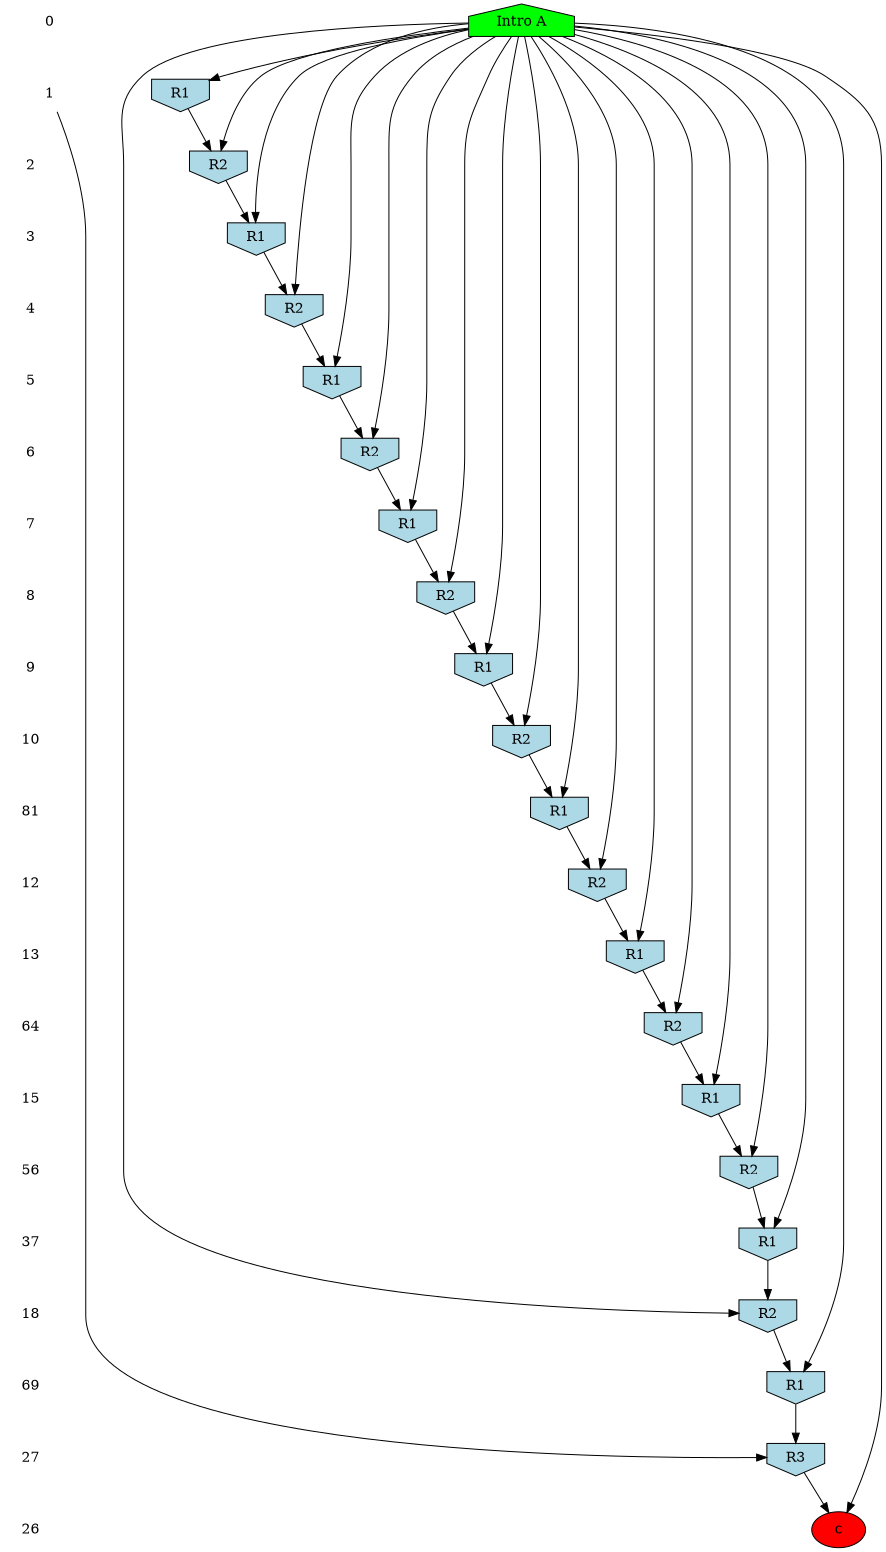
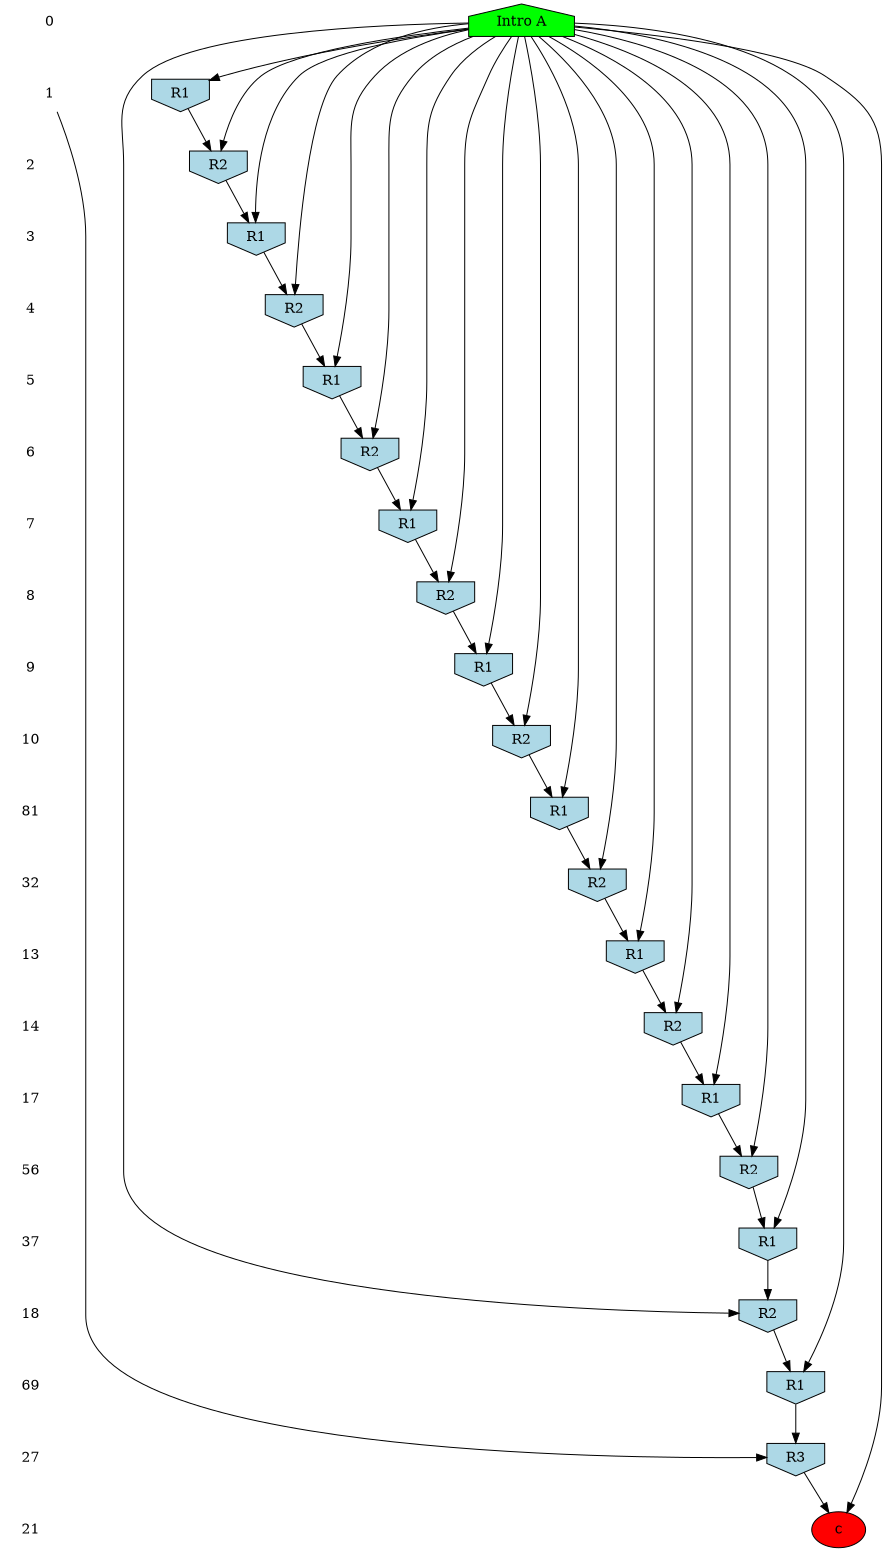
node "12": label "12" -> "32"
node "64": label "64" -> "14"
node "15": label "15" -> "17"
node "26": label "26" -> "21"
